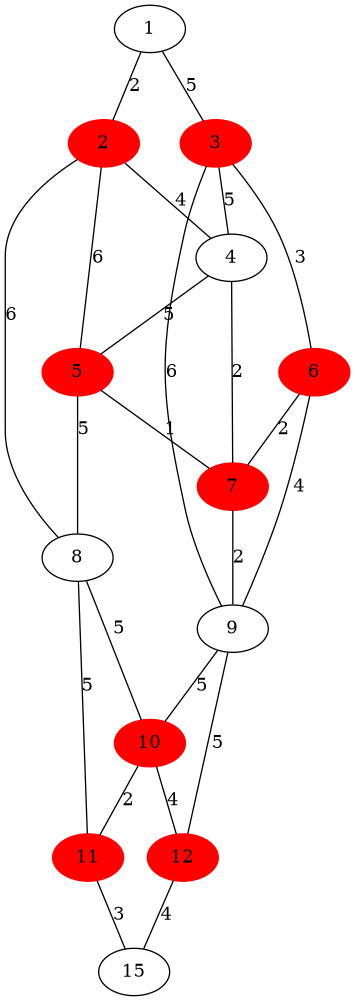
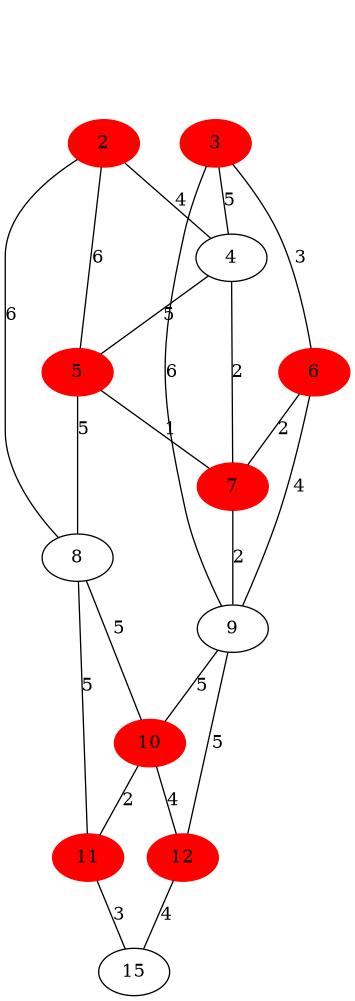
node "1": removed
